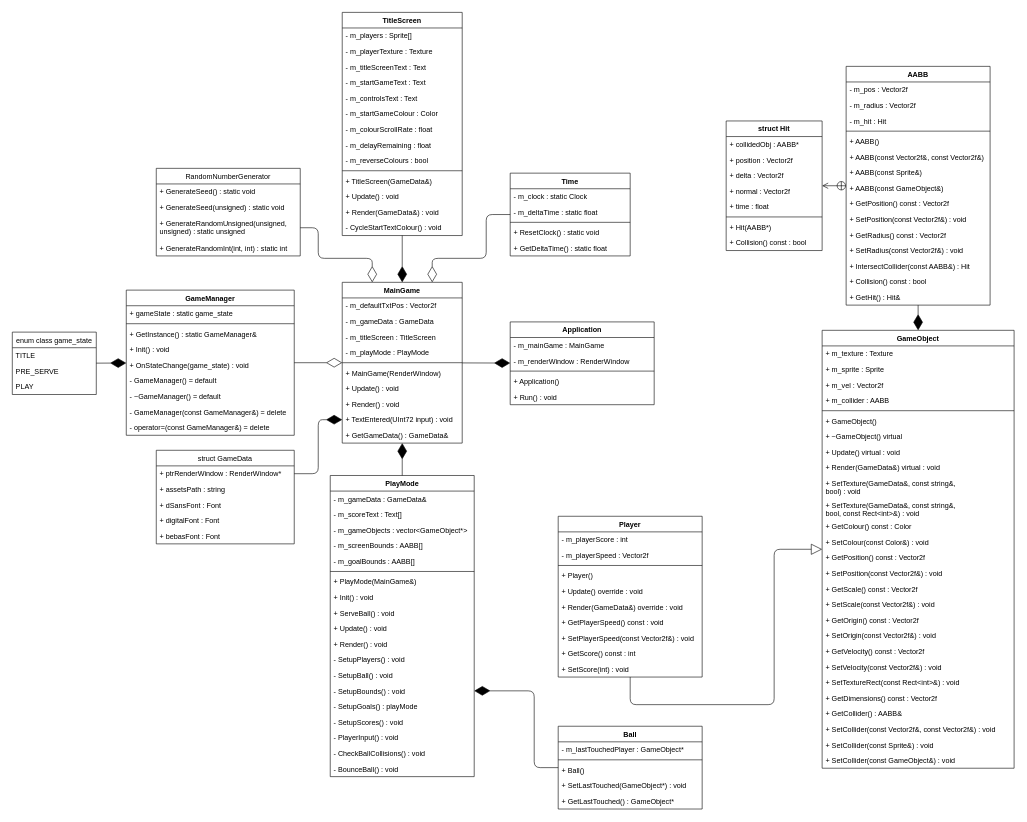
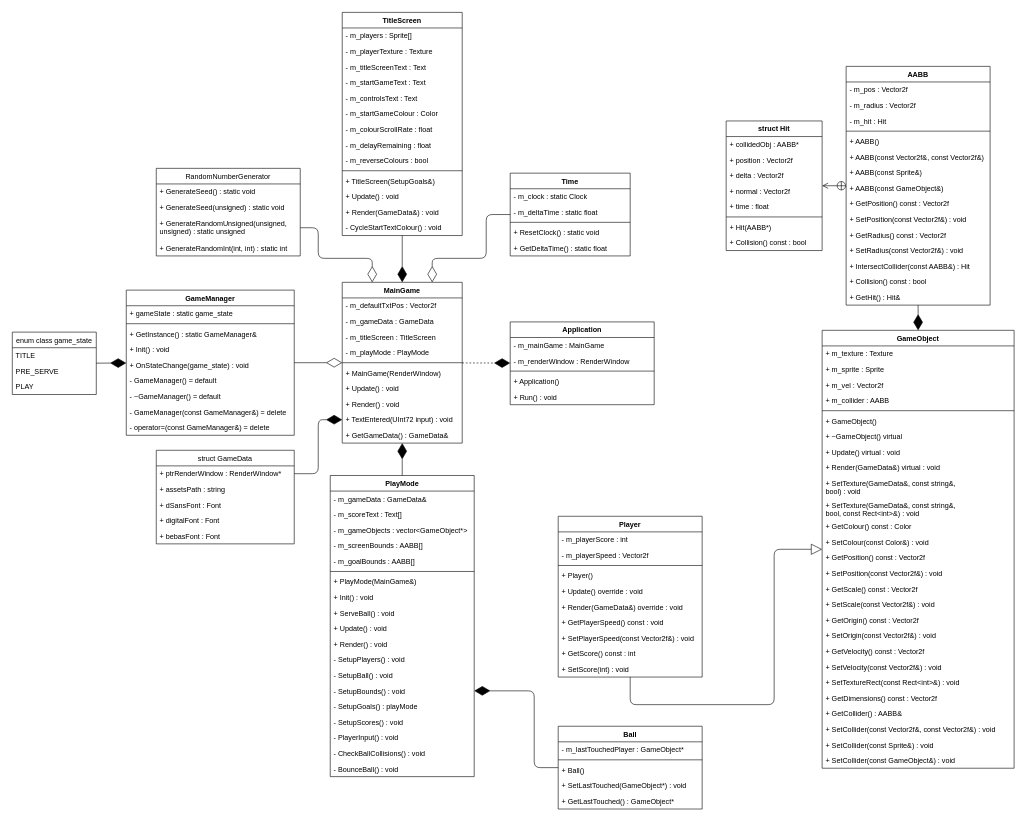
node "+ TitleScreen(GameData&)": label "+ TitleScreen(GameData&)" -> "+ TitleScreen(SetupGoals&)"
edge "MainGame" -> "Application": style solid -> dashed
